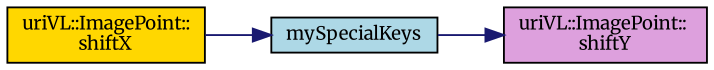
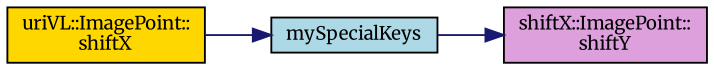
node "uriVL::ImagePoint:: shiftY": label "uriVL::ImagePoint:: shiftY" -> "shiftX::ImagePoint:: shiftY"
